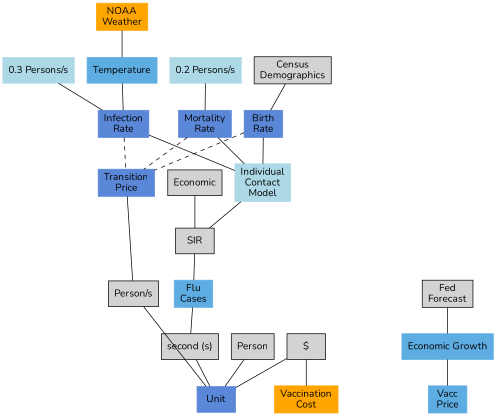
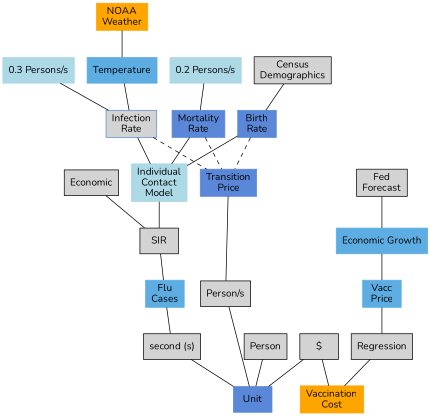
node "Infection Rate": fillcolor #5a87d7 -> lightgrey
node "Regression": added
